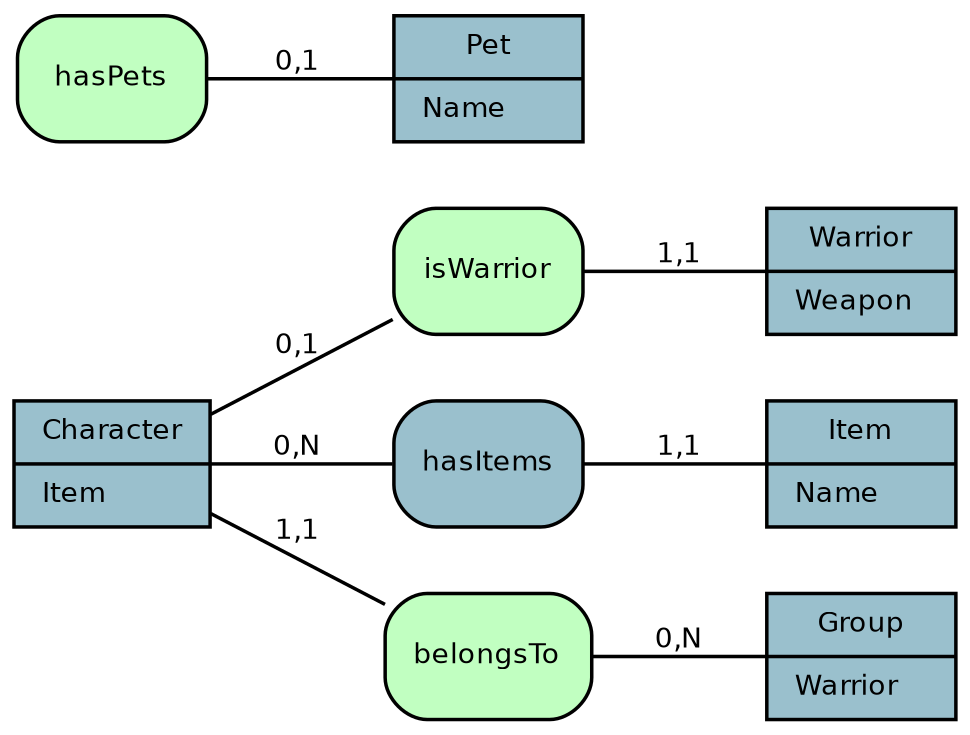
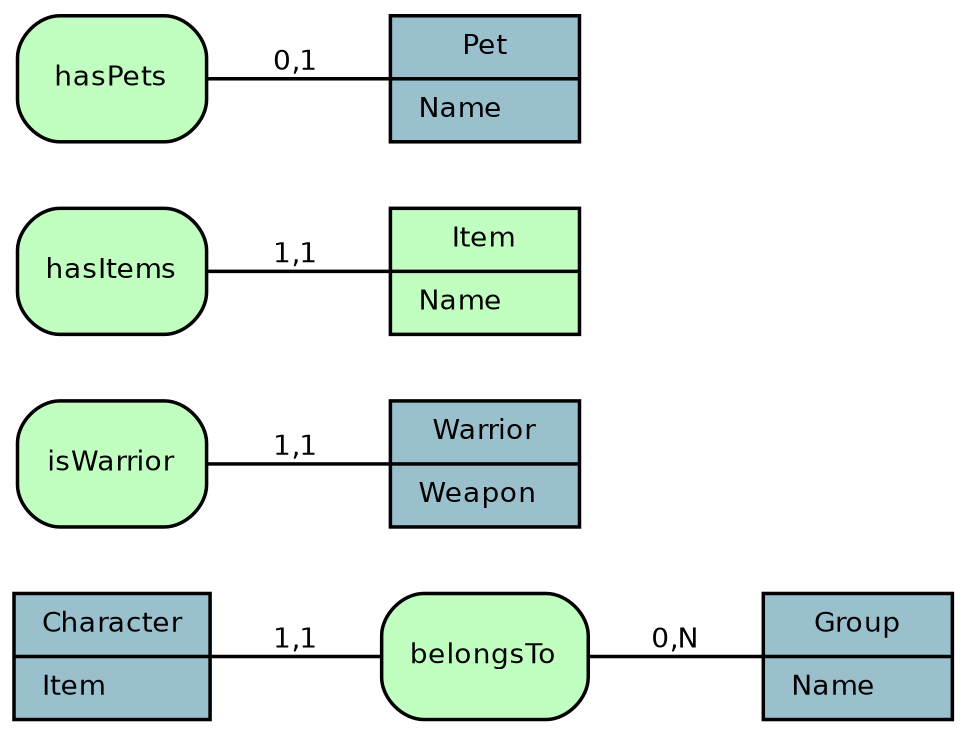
edge "isWarrior" -- "Character": removed, label "0,1"
edge "Character" -- "hasItems": removed, label "0,N"
node "hasItems": fillcolor lightblue3 -> darkseagreen1
node "Item": fillcolor lightblue3 -> darkseagreen1
node "Group": text "Warrior" -> "Name"
